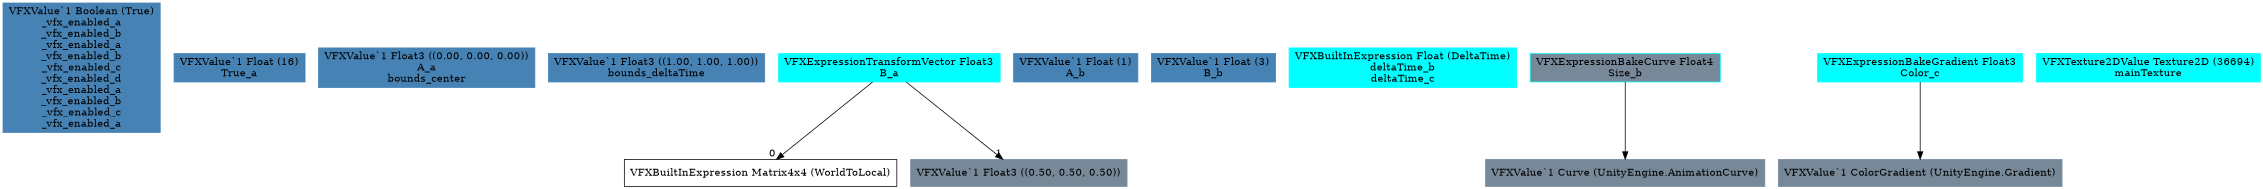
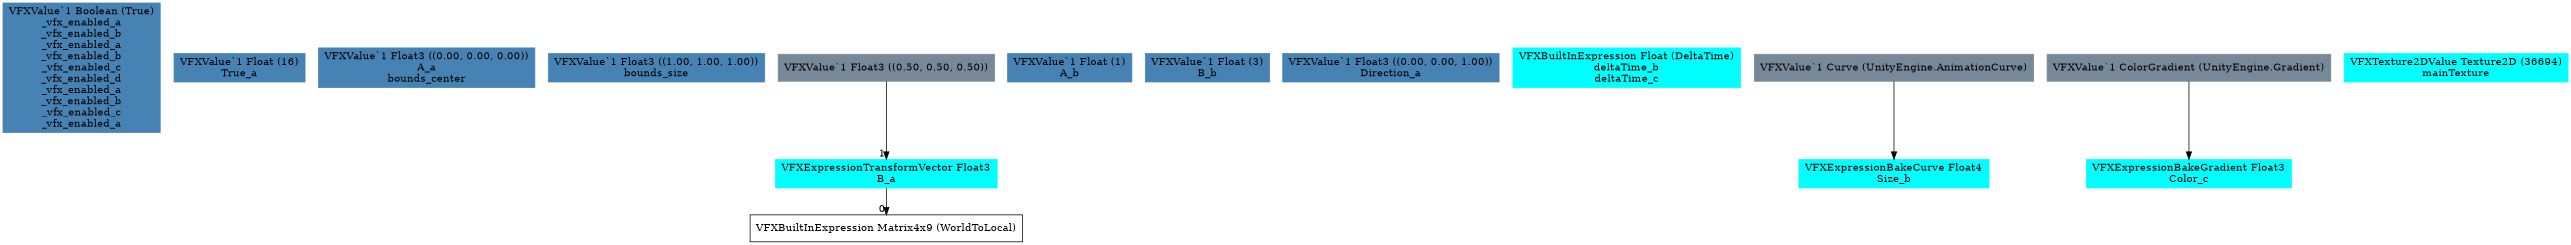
node "VFXValue`1 Float3 ((1.00, 1.00, 1.00)) bounds_deltaTime": label "VFXValue`1 Float3 ((1.00, 1.00, 1.00)) bounds_deltaTime" -> "VFXValue`1 Float3 ((1.00, 1.00, 1.00)) bounds_size"
node "VFXValue`1 Float3 ((0.00, 0.00, 1.00)) Direction_a": added
node "VFXExpressionBakeCurve Float4 Size_b": fillcolor lightslategray -> cyan
edge "VFXExpressionBakeCurve Float4 Size_b" -> "VFXValue`1 Curve (UnityEngine.AnimationCurve)": reversed
edge "VFXExpressionBakeGradient Float3 Color_c" -> "VFXValue`1 ColorGradient (UnityEngine.Gradient)": reversed
edge "VFXExpressionTransformVector Float3 B_a" -> "VFXValue`1 Float3 ((0.50, 0.50, 0.50))": reversed
node "VFXBuiltInExpression Matrix4x4 (WorldToLocal)": label "VFXBuiltInExpression Matrix4x4 (WorldToLocal)" -> "VFXBuiltInExpression Matrix4x9 (WorldToLocal)"
